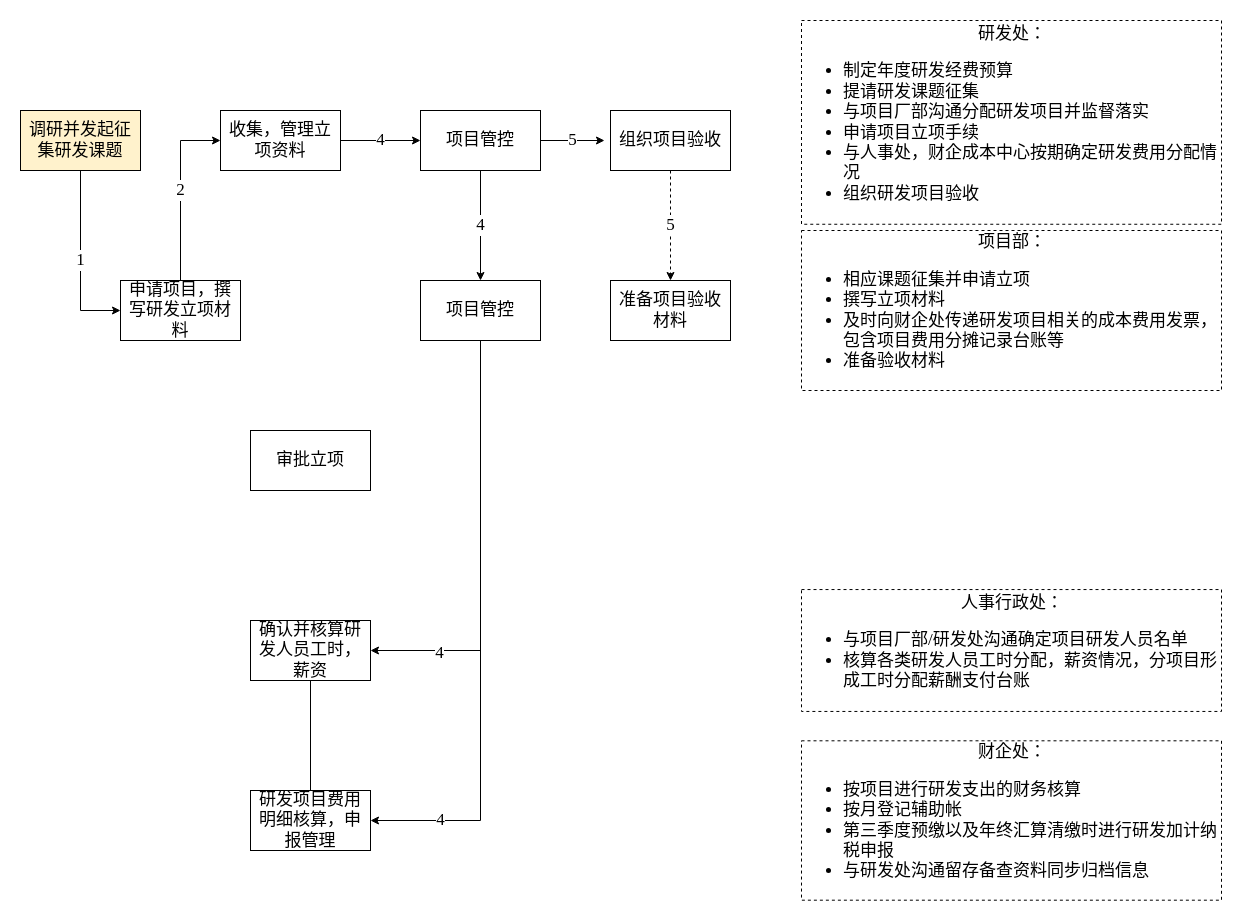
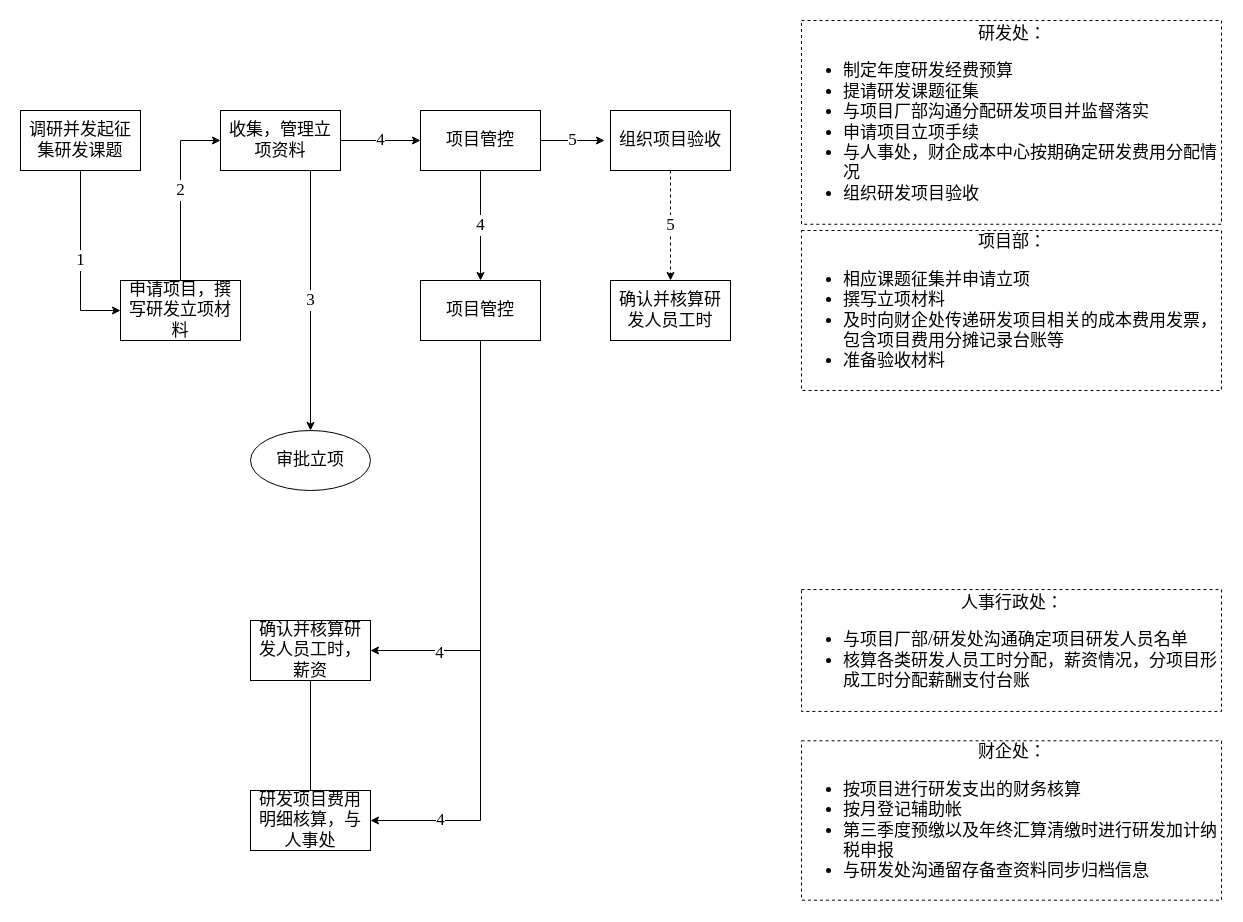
node "调研并发起征集研发课题": fillcolor #fff2cc -> #ffffff
edge "收集，管理立项资料" -> "审批立项": added, label "3"
node "准备项目验收材料": label "准备项目验收材料" -> "确认并核算研发人员工时"
node "审批立项": shape rectangle -> ellipse
node "研发项目费用明细核算，申报管理": label "研发项目费用明细核算，申报管理" -> "研发项目费用明细核算，与人事处"
